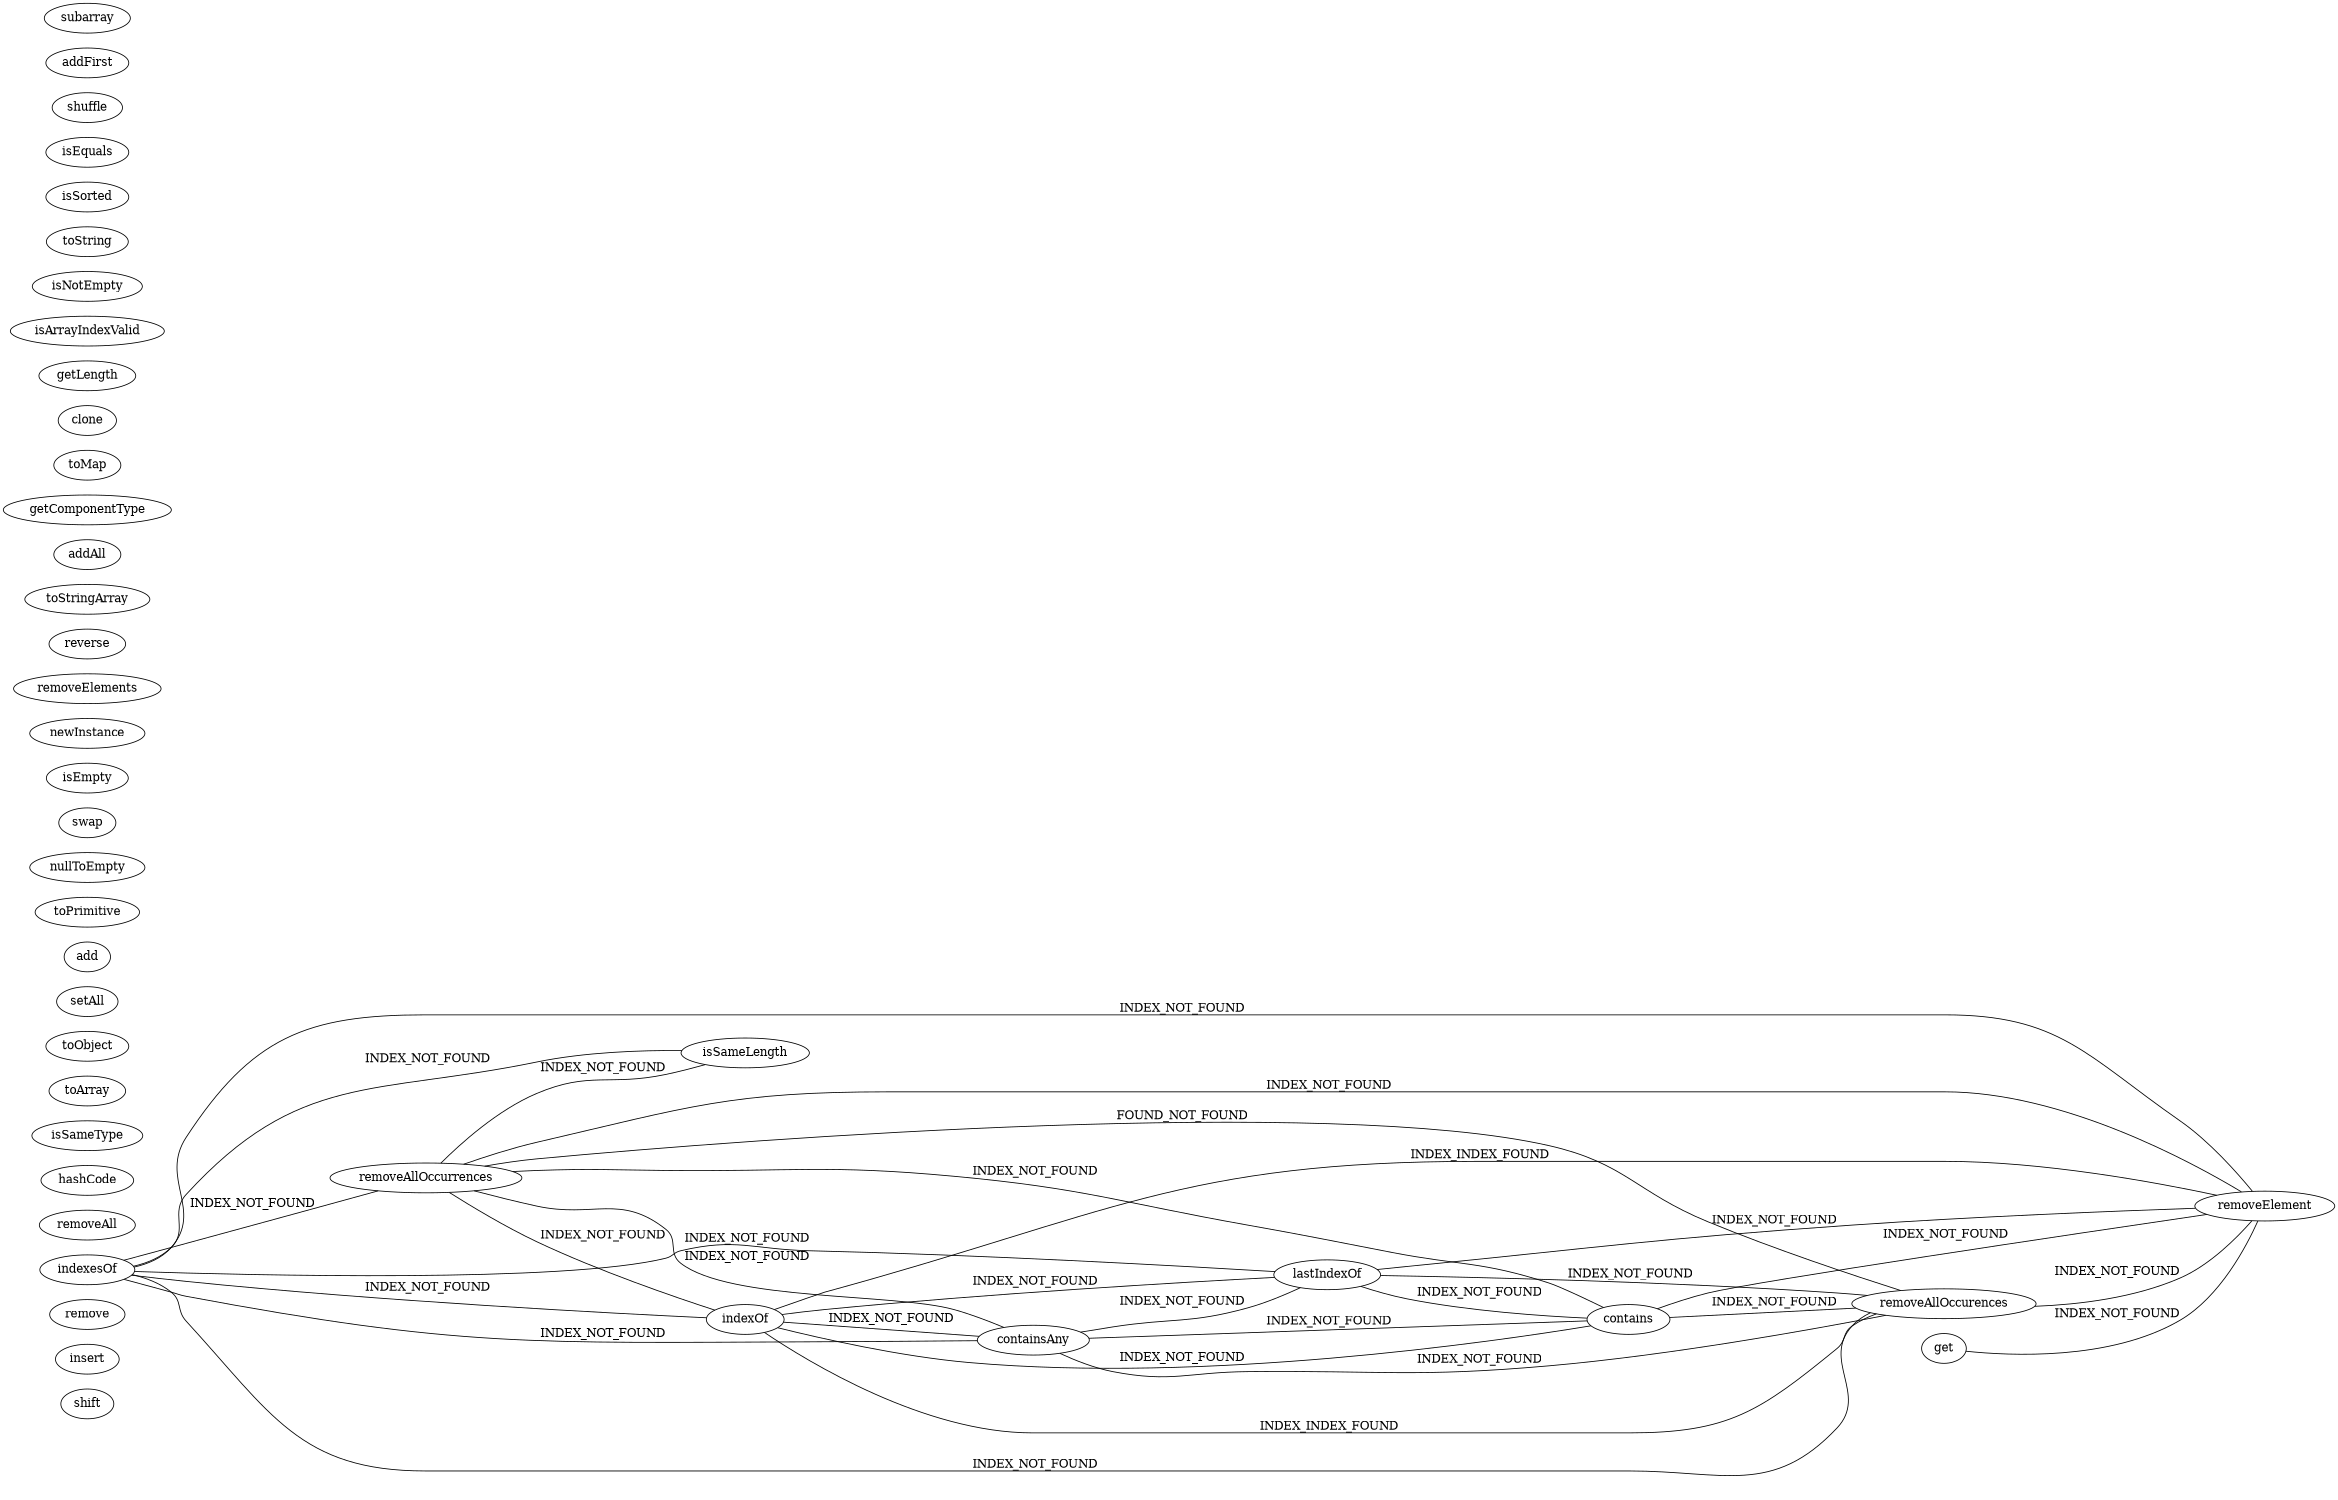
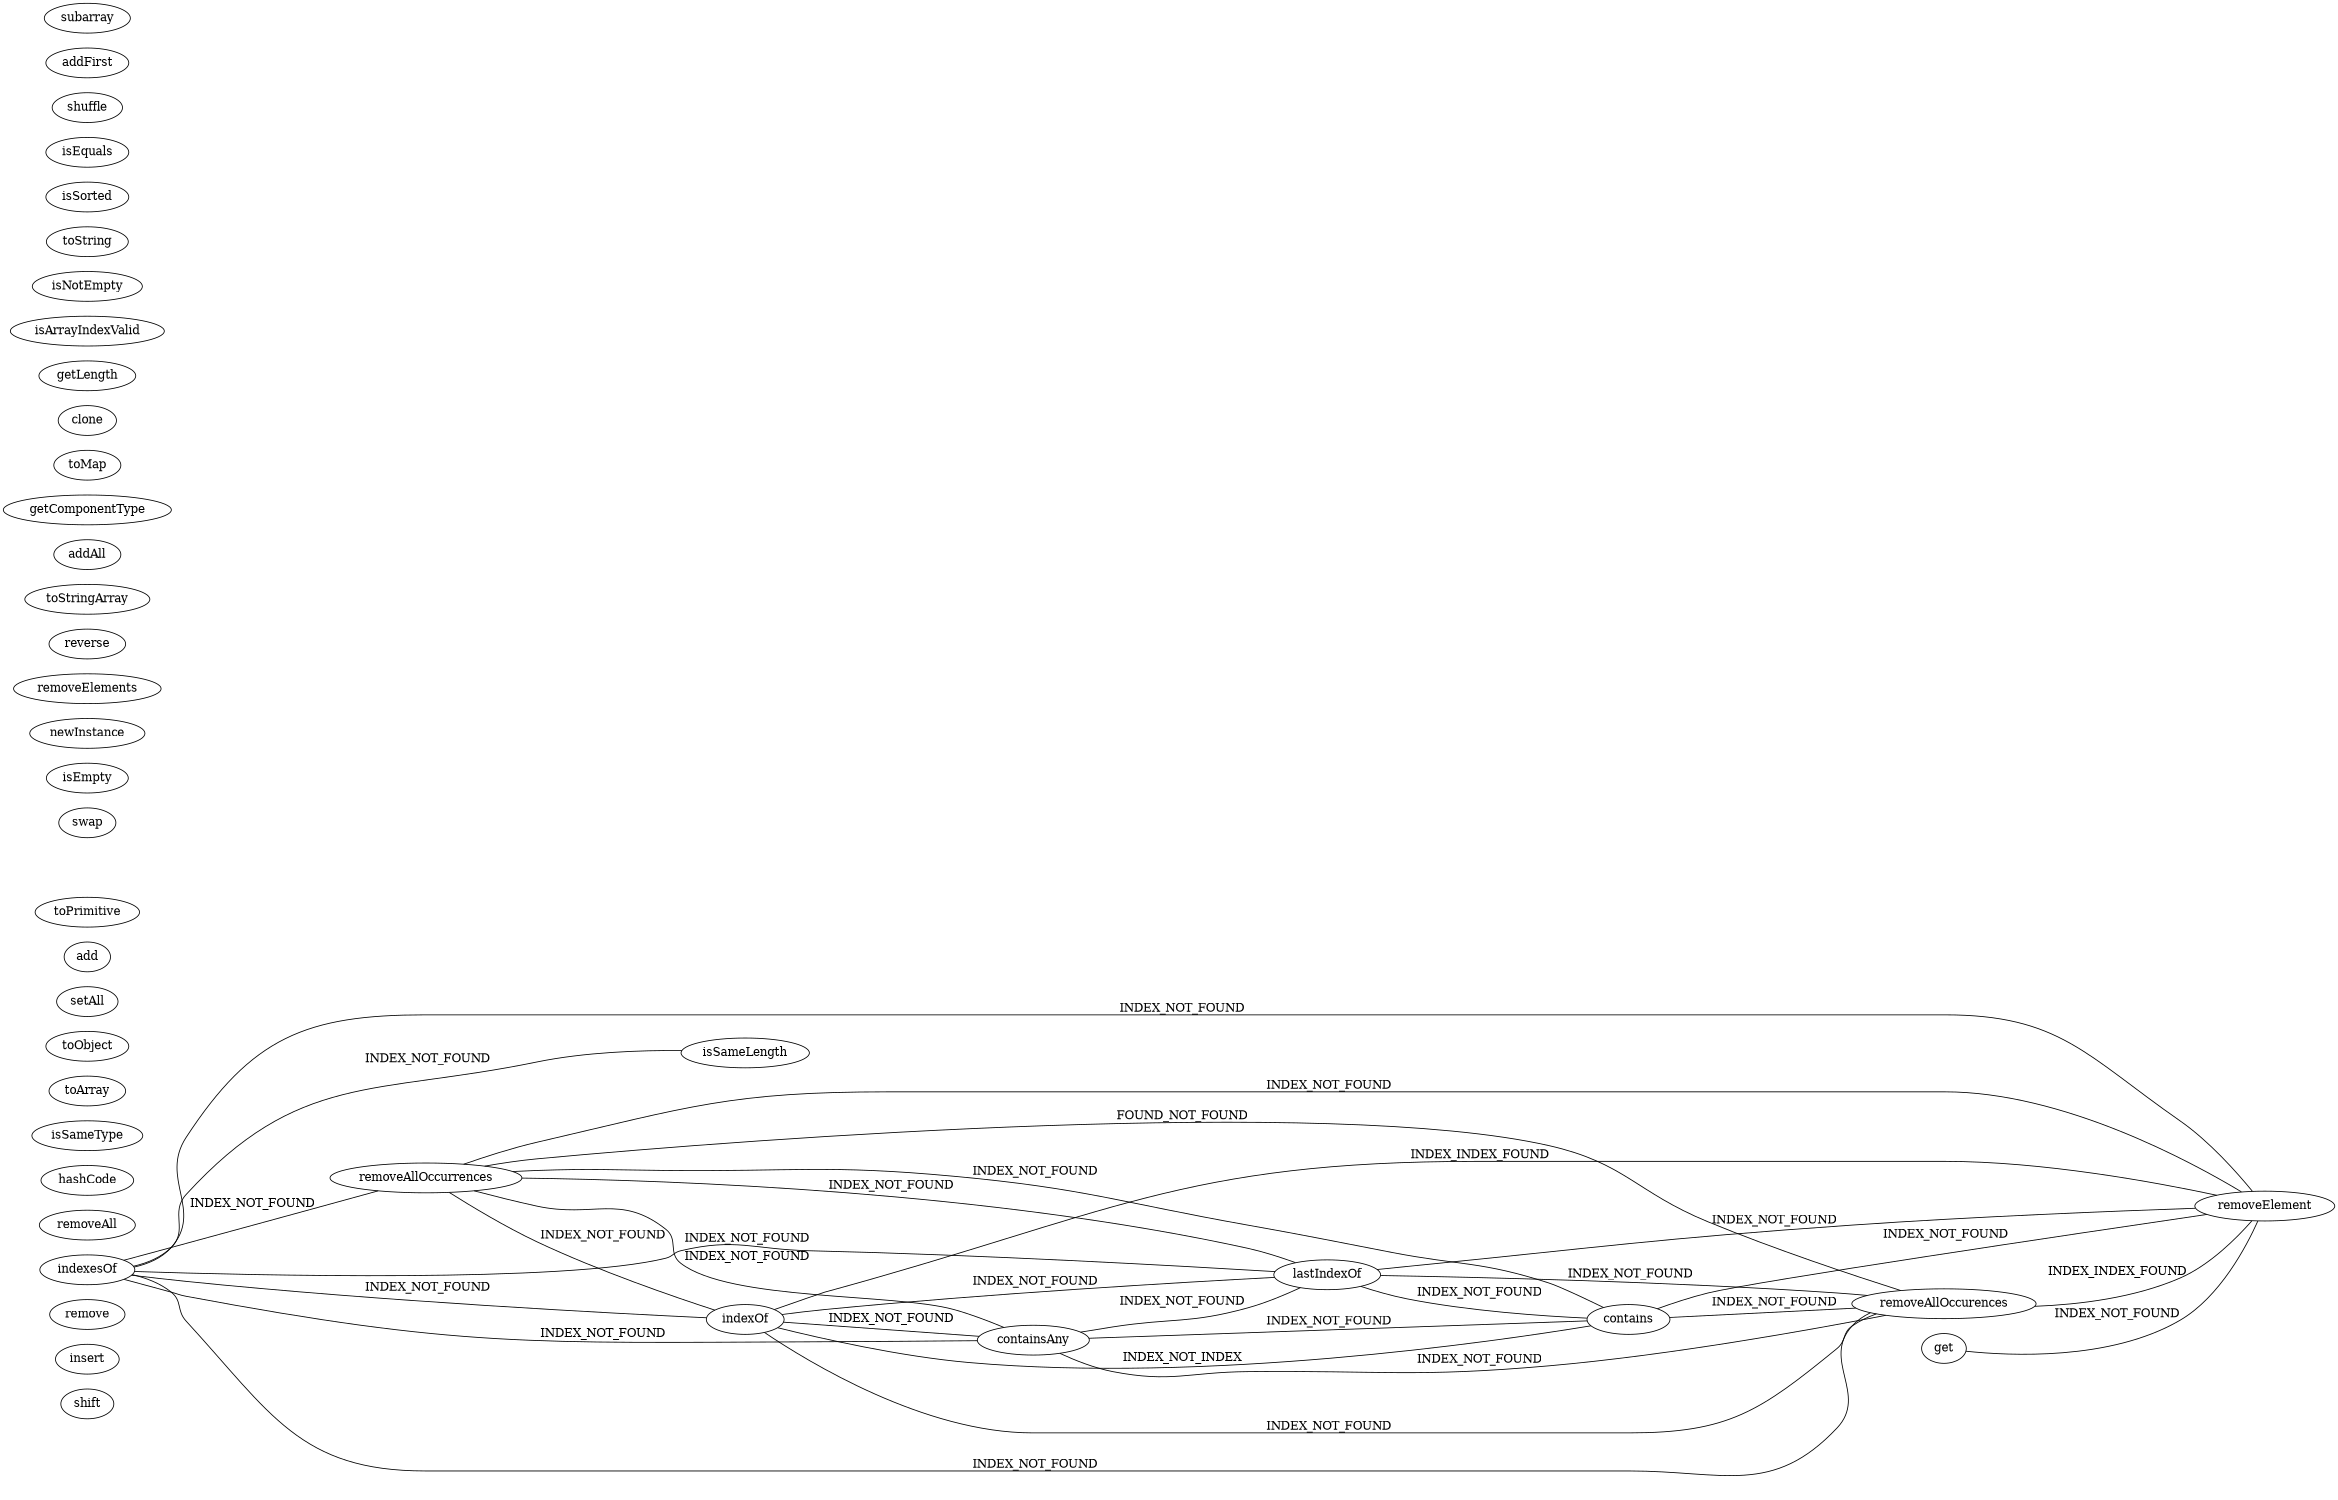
node "nullToEmpty": removed
edge "isSameLength" -- "removeAllOccurrences": now "lastIndexOf" -- "removeAllOccurrences"
edge "removeElement" -- "removeAllOccurences": label " INDEX_NOT_FOUND" -> " INDEX_INDEX_FOUND"
edge "indexOf" -- "contains": label " INDEX_NOT_FOUND" -> " INDEX_NOT_INDEX"
edge "removeAllOccurences" -- "indexOf": label " INDEX_INDEX_FOUND" -> " INDEX_NOT_FOUND"
